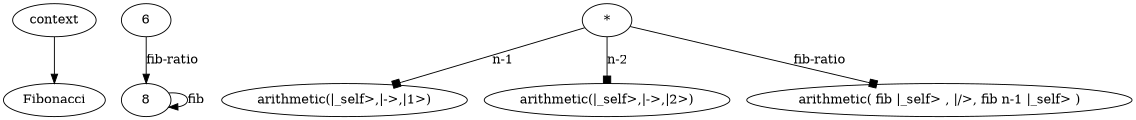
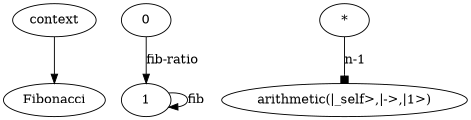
node "6": label "6" -> "0"
node "8": label "8" -> "1"
node "arithmetic(|_self>,|->,|2>)": removed
node "arithmetic( fib |_self> , |/>, fib n-1 |_self> )": removed
